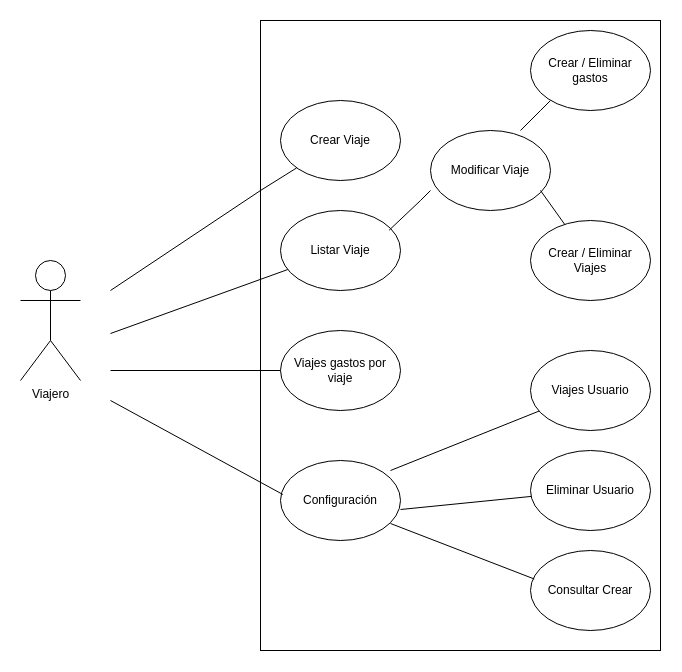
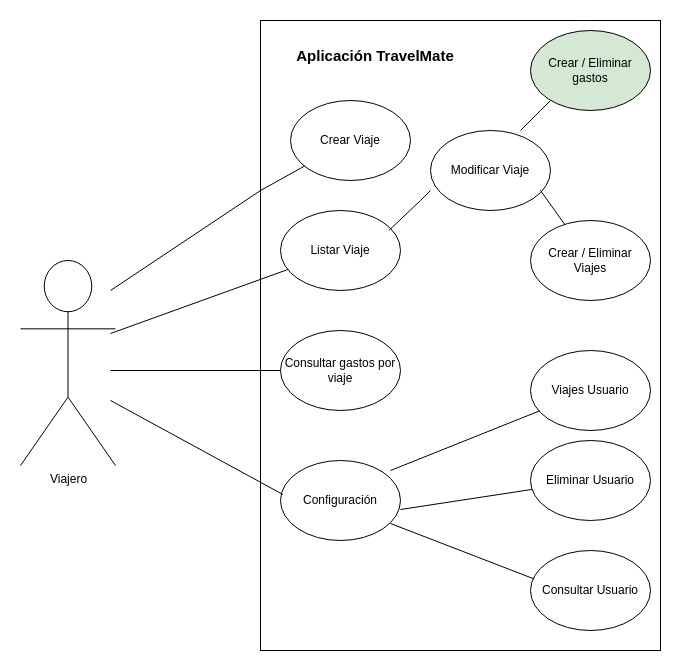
node "Aplicación TravelMate": added
node "Crear / Eliminar gastos": fillcolor #ffffff -> #d5e8d4
node "Crear Viaje": moved (341, 141) -> (351, 141)
node "Viajero": size 60x120 -> 95x205
node "Viajes gastos por viaje": label "Viajes gastos por viaje" -> "Consultar gastos por viaje"
node "Eliminar Usuario": moved (591, 491) -> (591, 481)
node "Consultar Crear": label "Consultar Crear" -> "Consultar Usuario"
